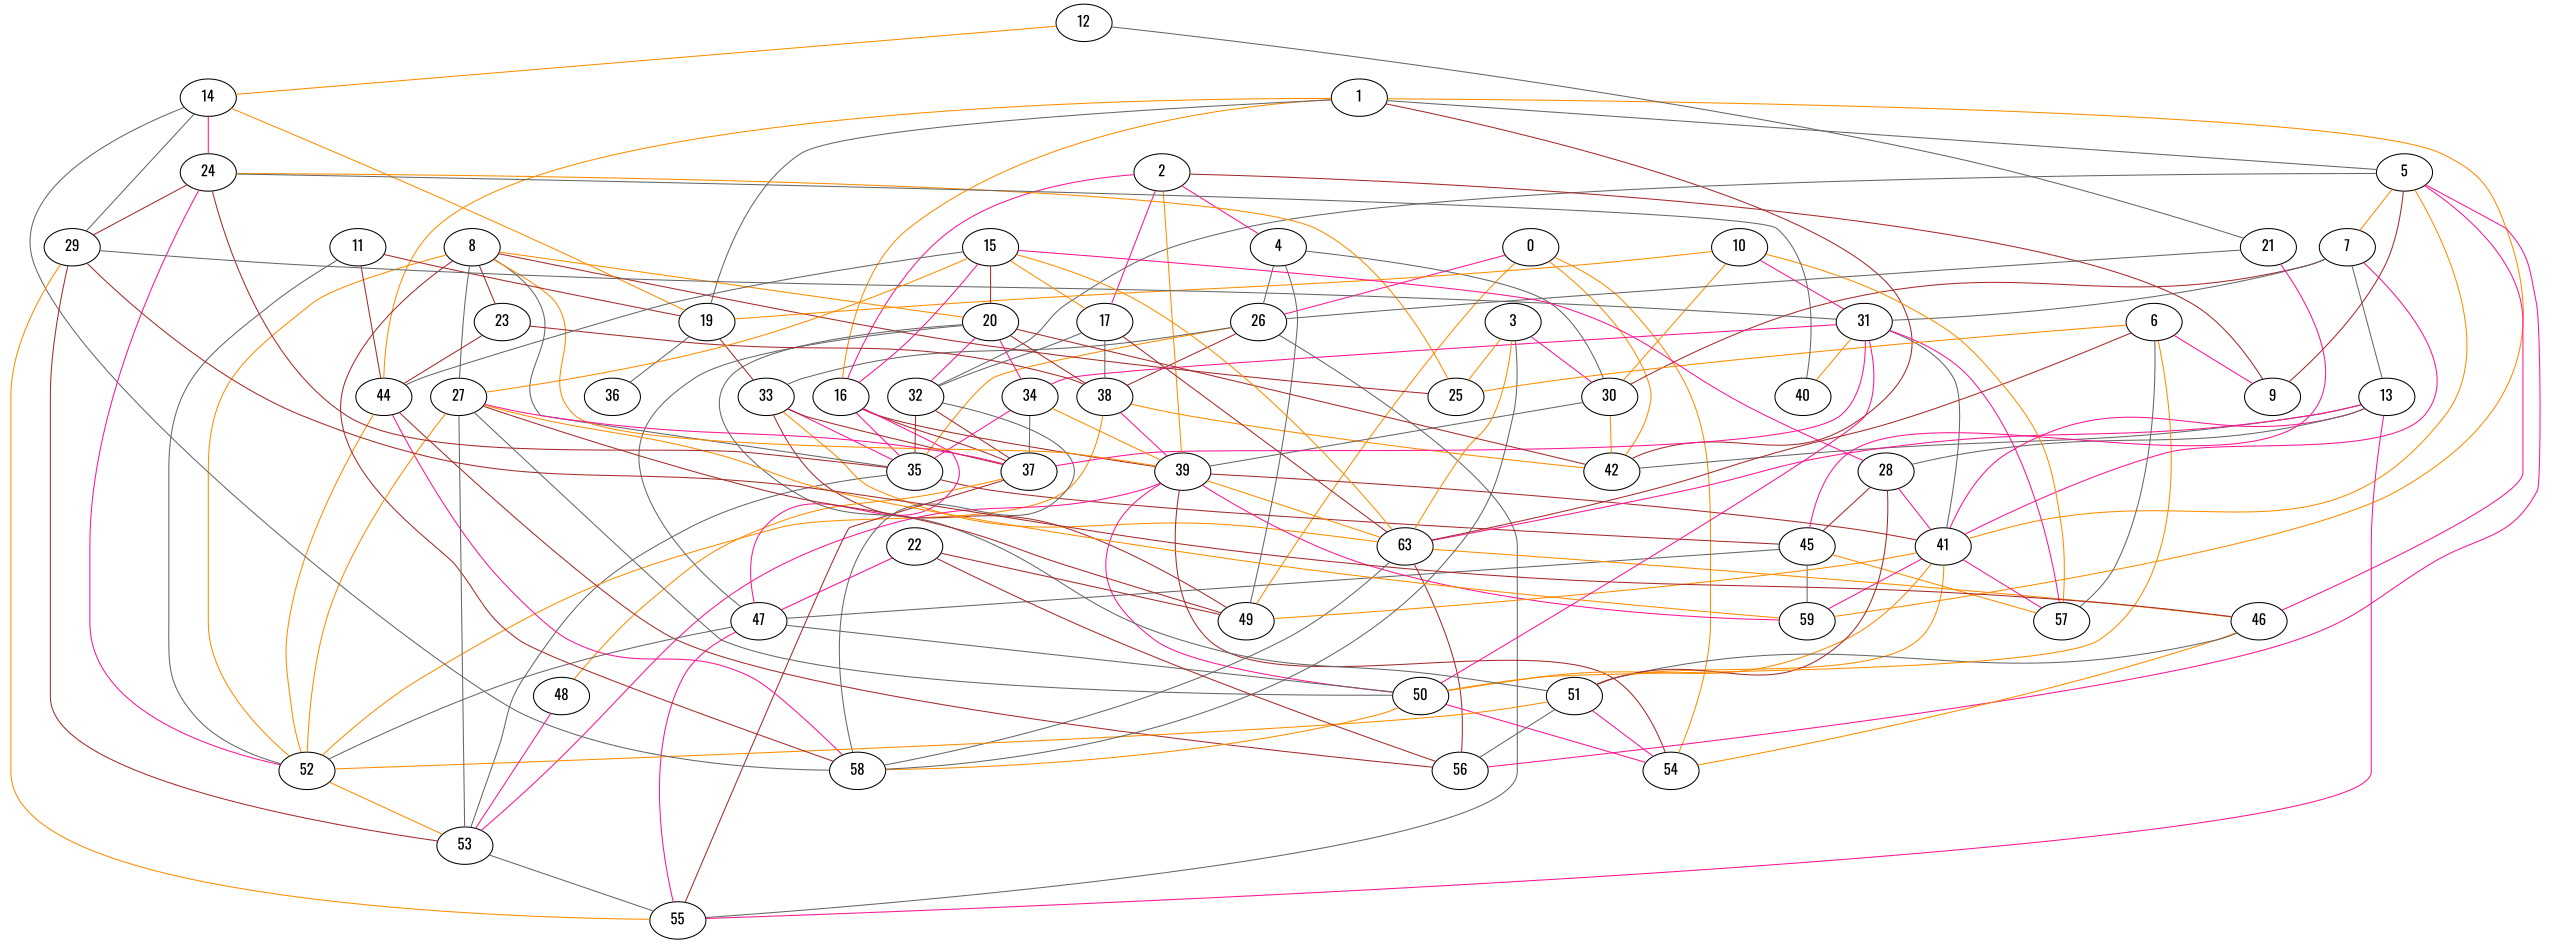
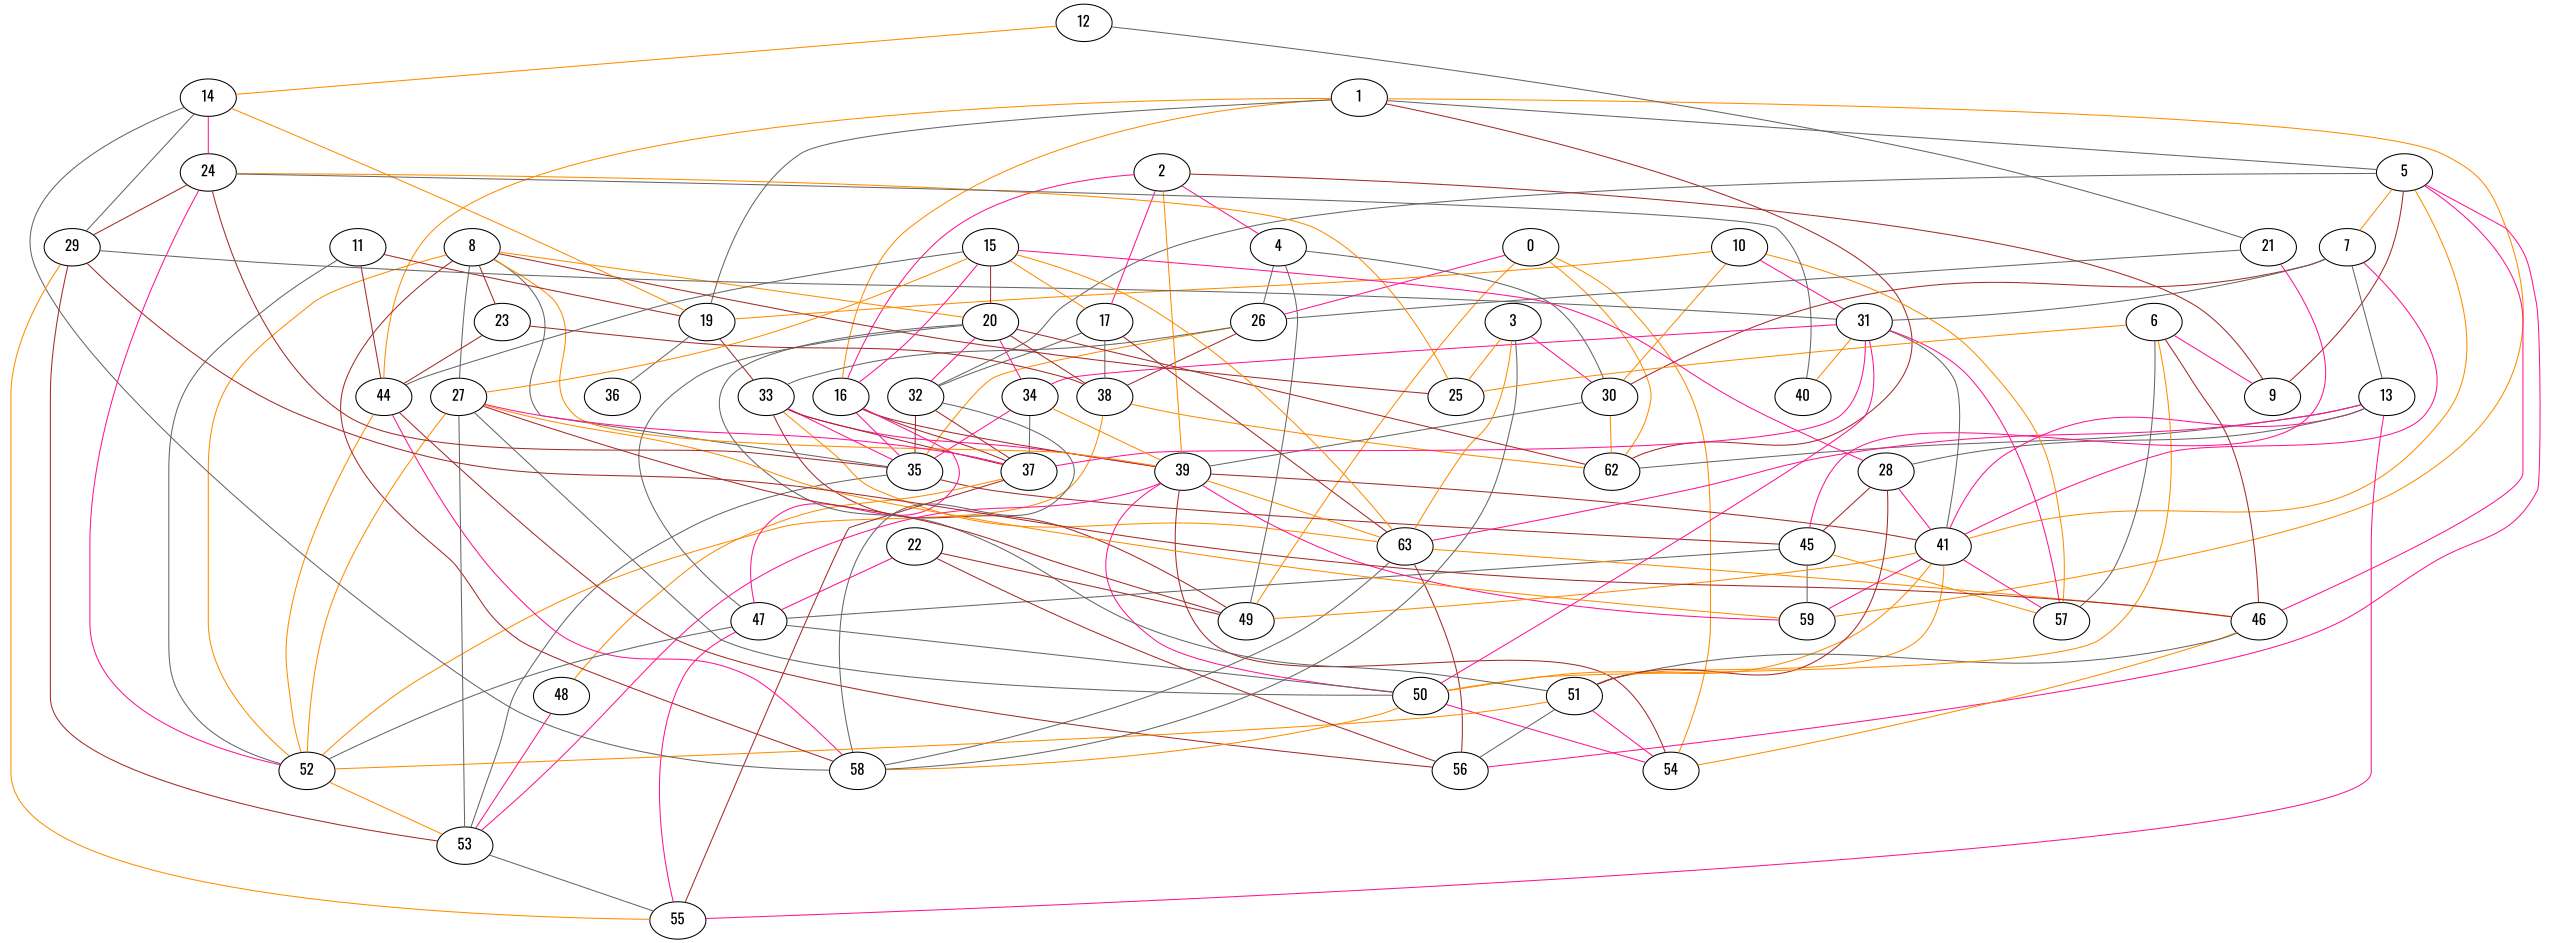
edge "6" -- "63": now "6" -- "46"
edge "38" -- "39": now "33" -- "39"
node "42": label "42" -> "62"
edge "26" -- "55": removed
